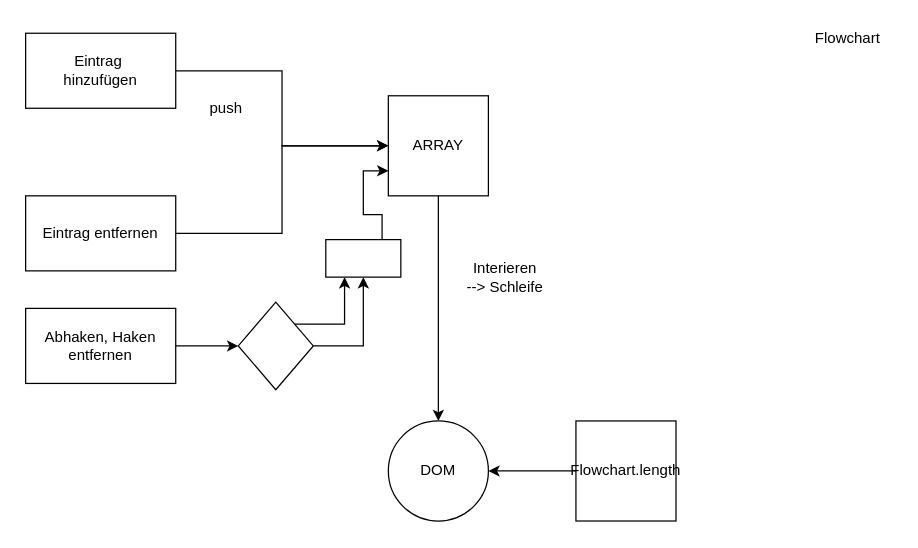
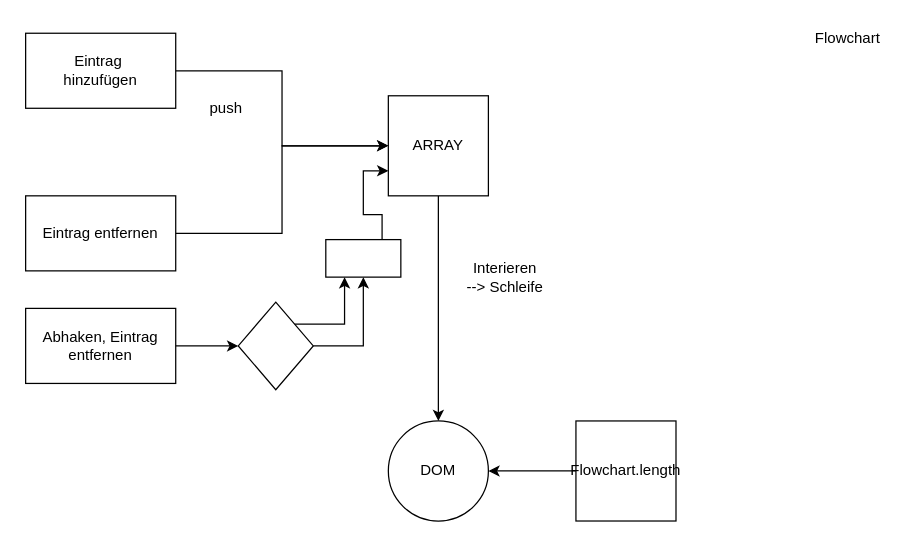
node "Abhaken, Haken entfernen": label "Abhaken, Haken entfernen" -> "Abhaken, Eintrag entfernen"
